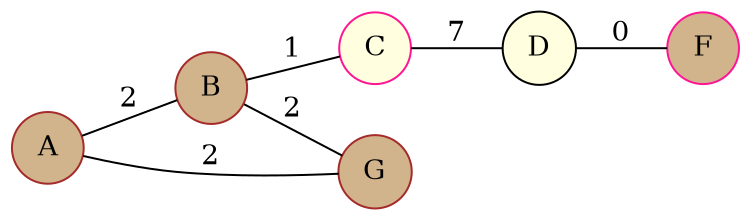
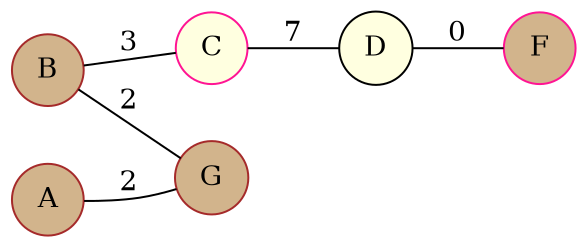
edge "C" -- "B": label "1" -> "3"
edge "B" -- "A": removed, label "2"
